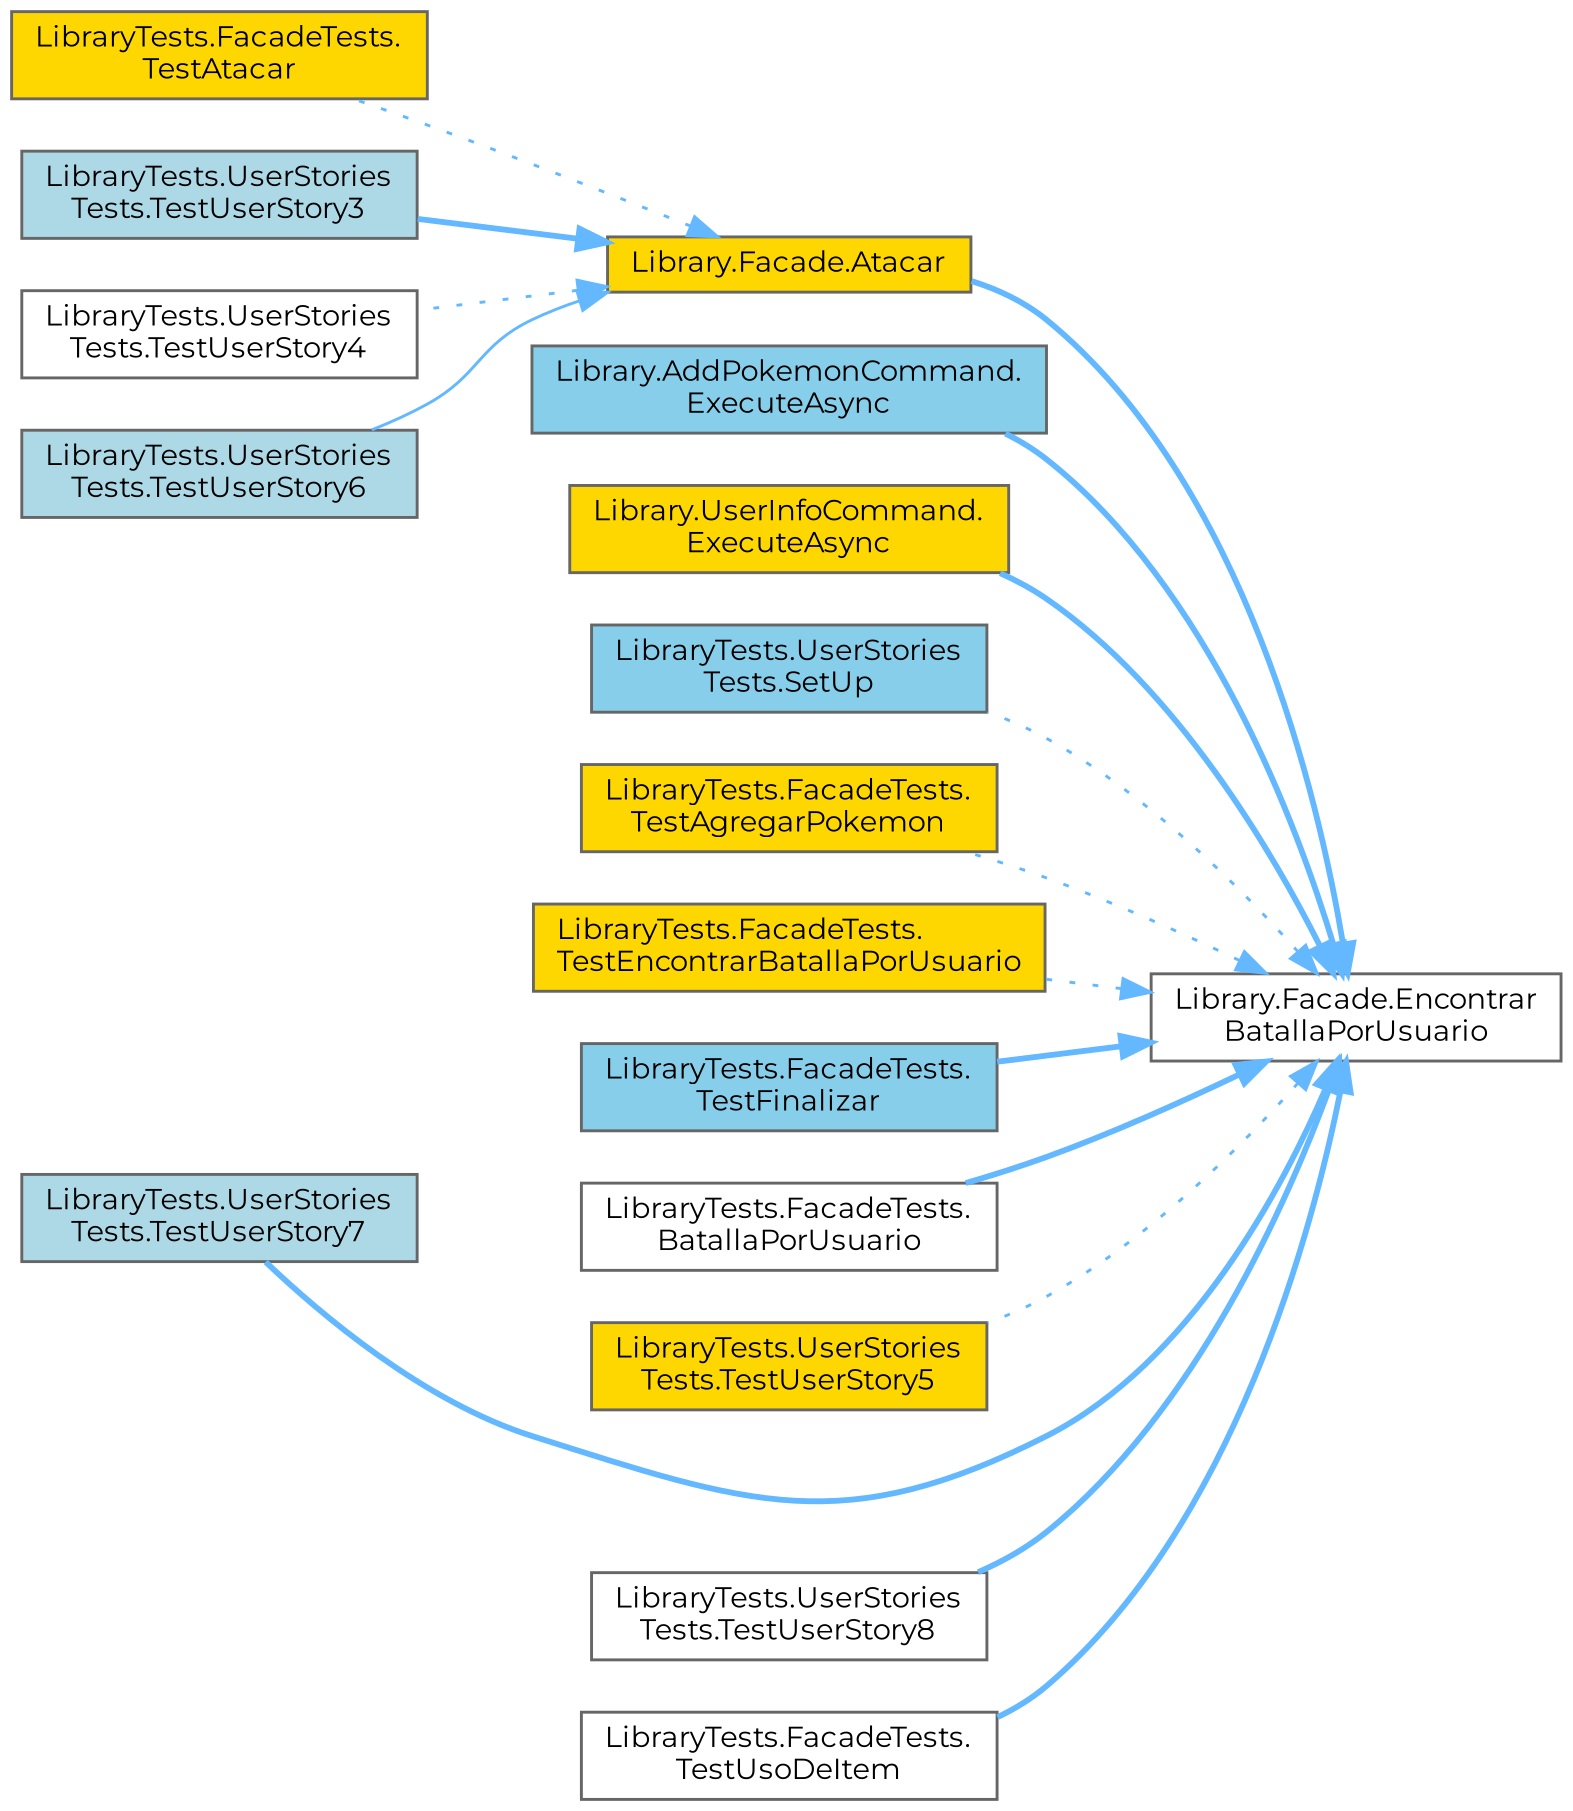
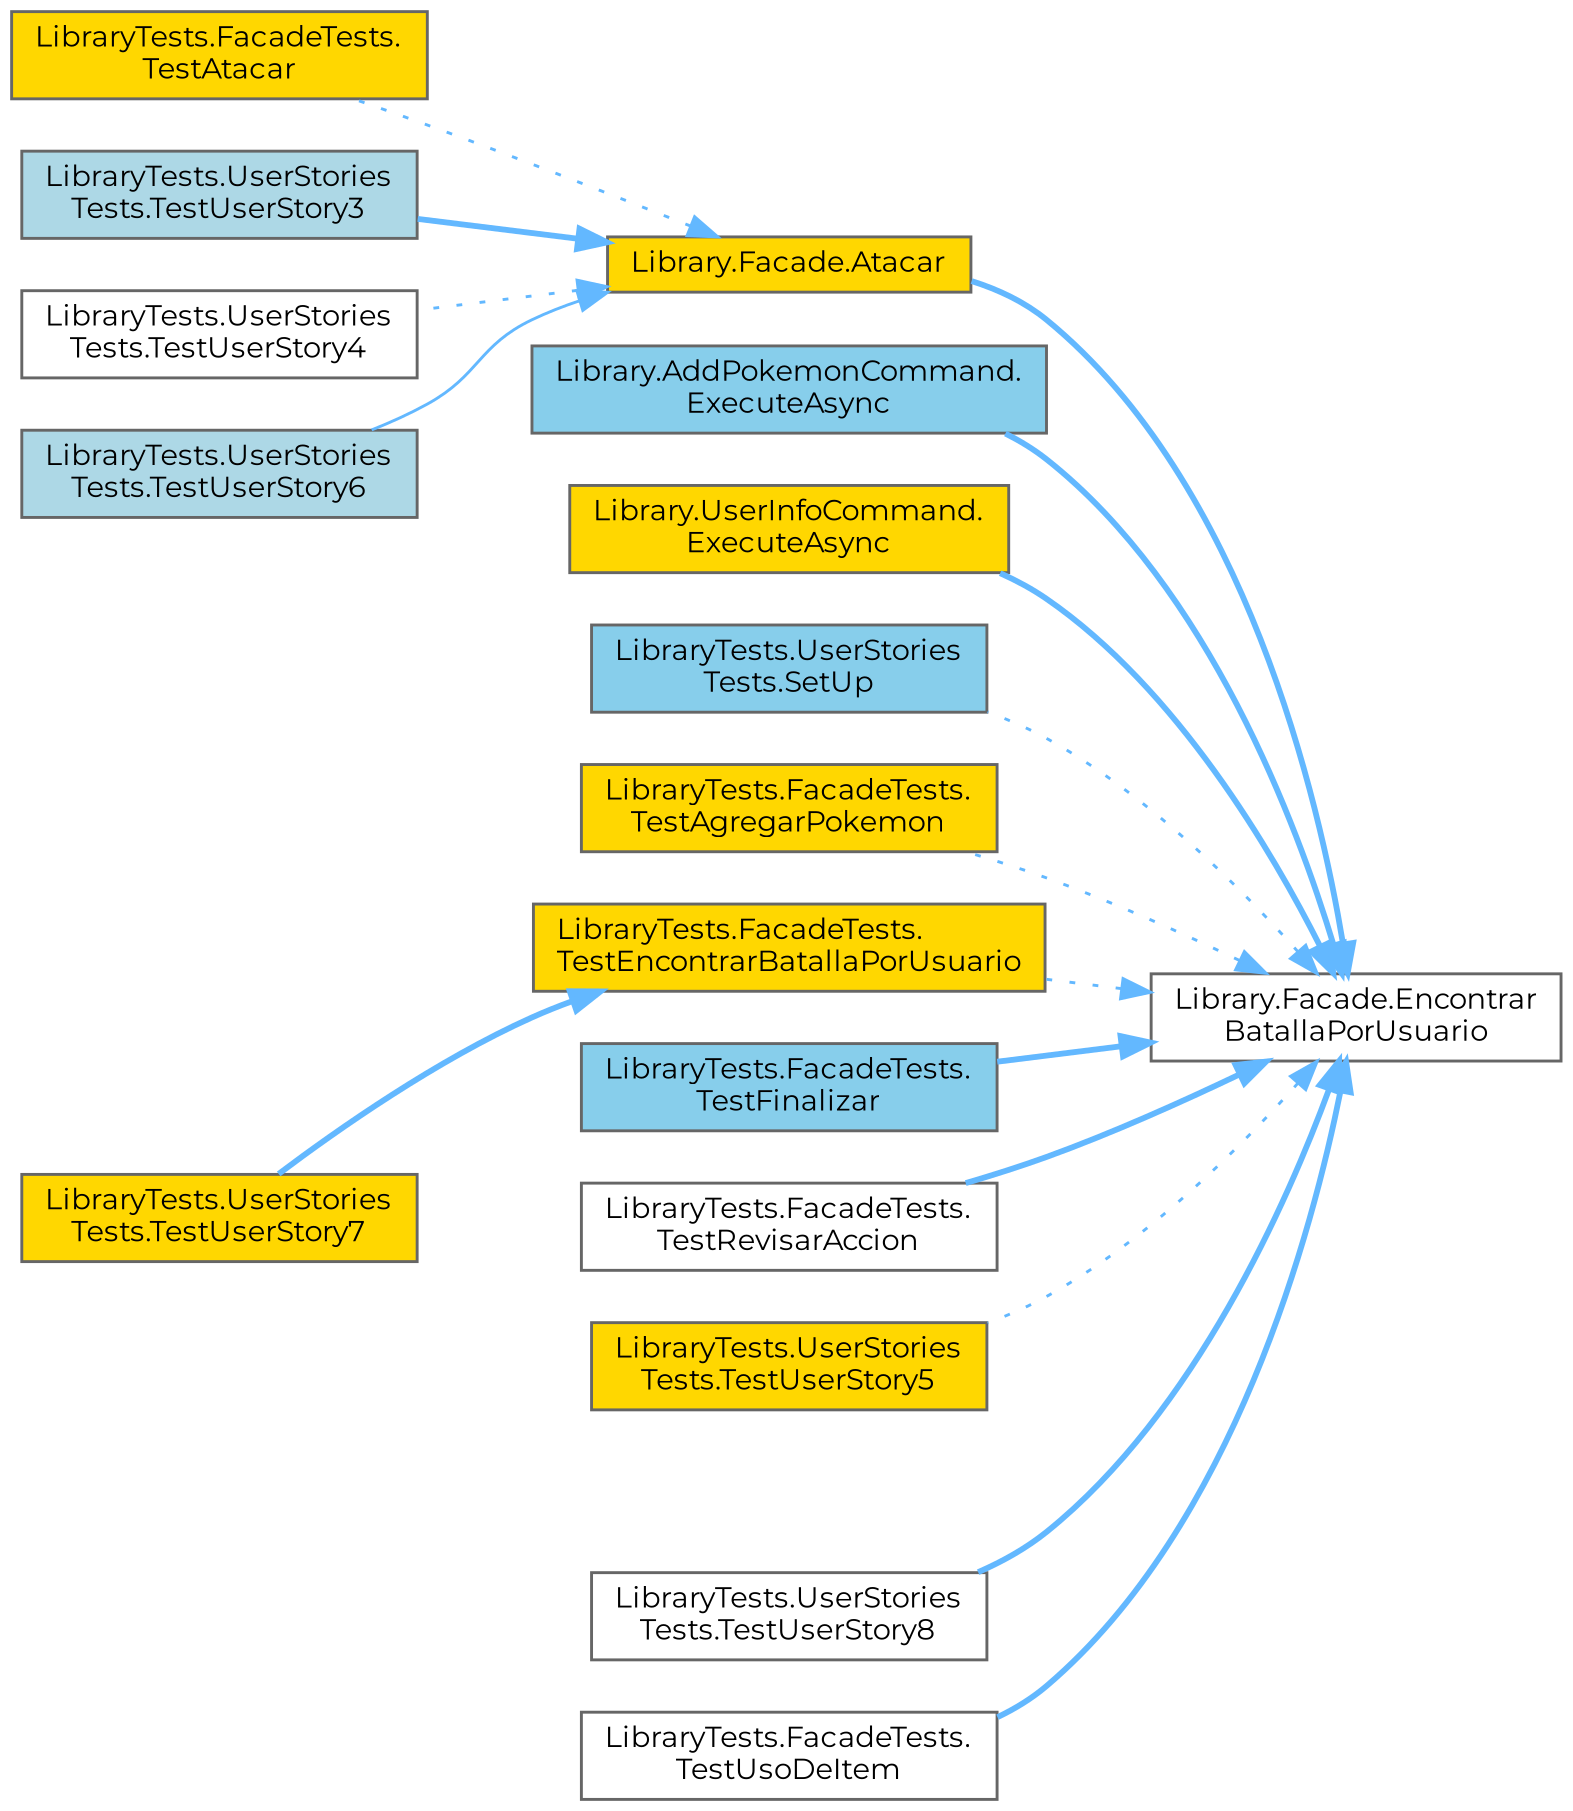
node "LibraryTests.UserStories Tests.TestUserStory7": fillcolor lightblue -> gold
node "LibraryTests.FacadeTests. BatallaPorUsuario": label "LibraryTests.FacadeTests. BatallaPorUsuario" -> "LibraryTests.FacadeTests. TestRevisarAccion"
edge "LibraryTests.UserStories Tests.TestUserStory7" -> "Library.Facade.Encontrar BatallaPorUsuario": now "LibraryTests.UserStories Tests.TestUserStory7" -> "LibraryTests.FacadeTests. TestEncontrarBatallaPorUsuario"
